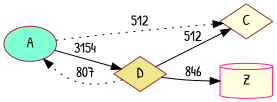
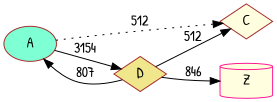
edge "D" -> "A": style dotted -> solid
